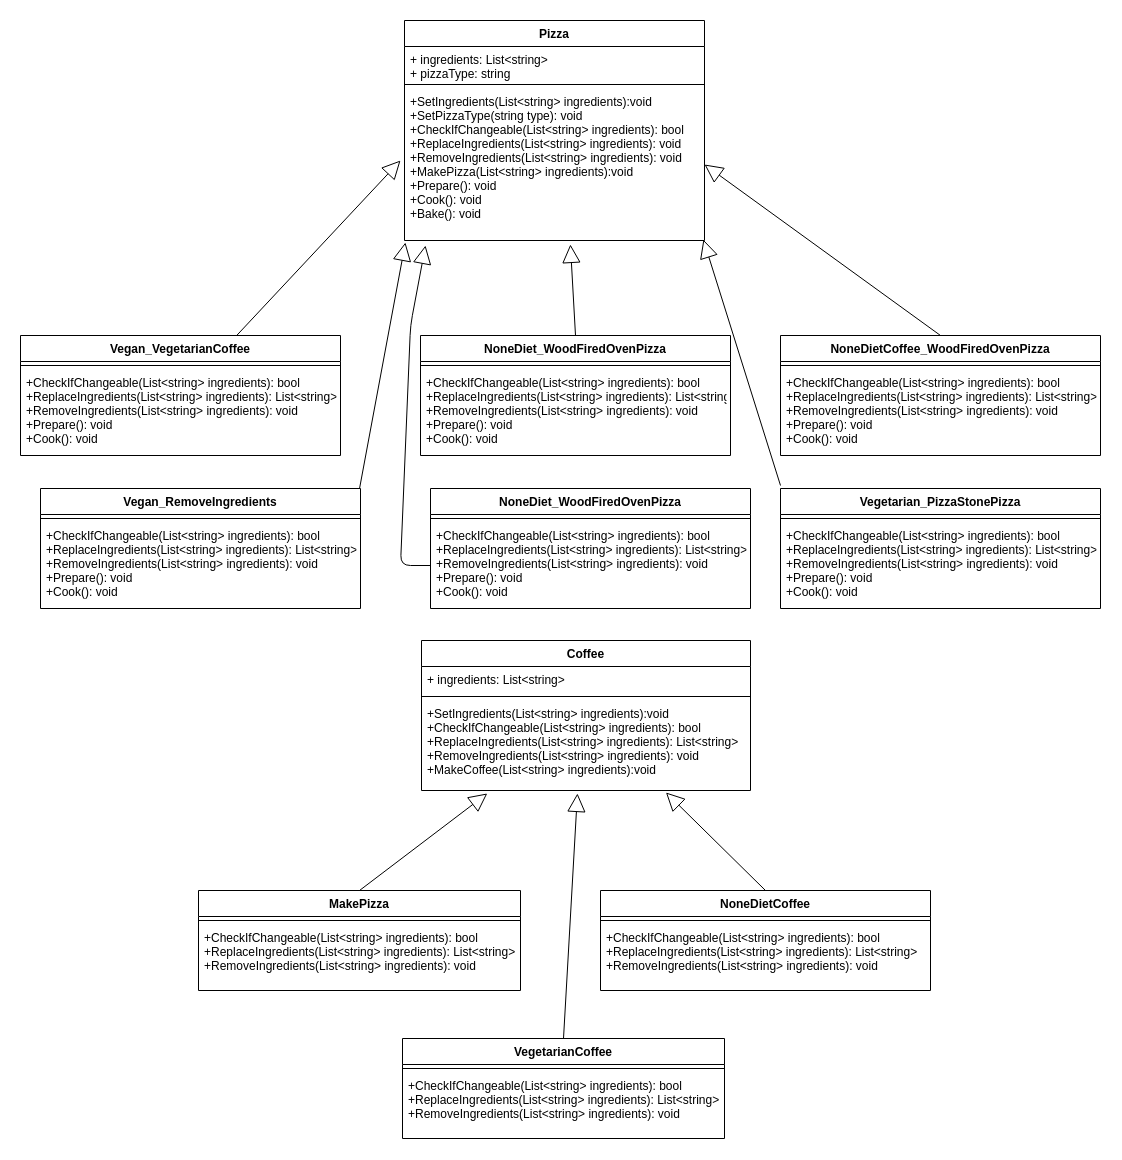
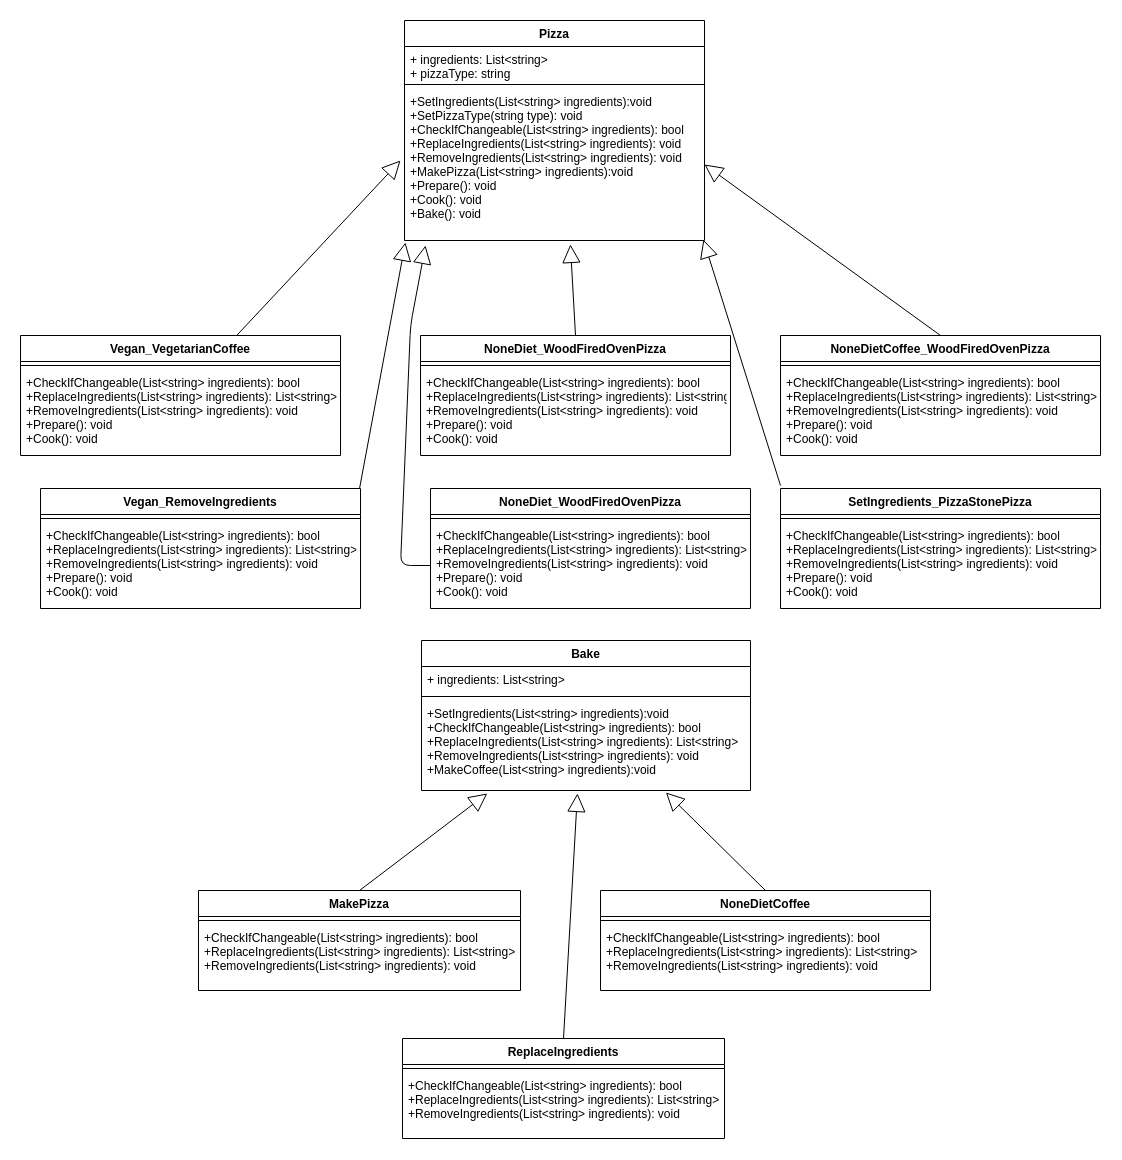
node "Vegetarian_PizzaStonePizza": label "Vegetarian_PizzaStonePizza" -> "SetIngredients_PizzaStonePizza"
node "Coffee": label "Coffee" -> "Bake"
node "VegetarianCoffee": label "VegetarianCoffee" -> "ReplaceIngredients"
